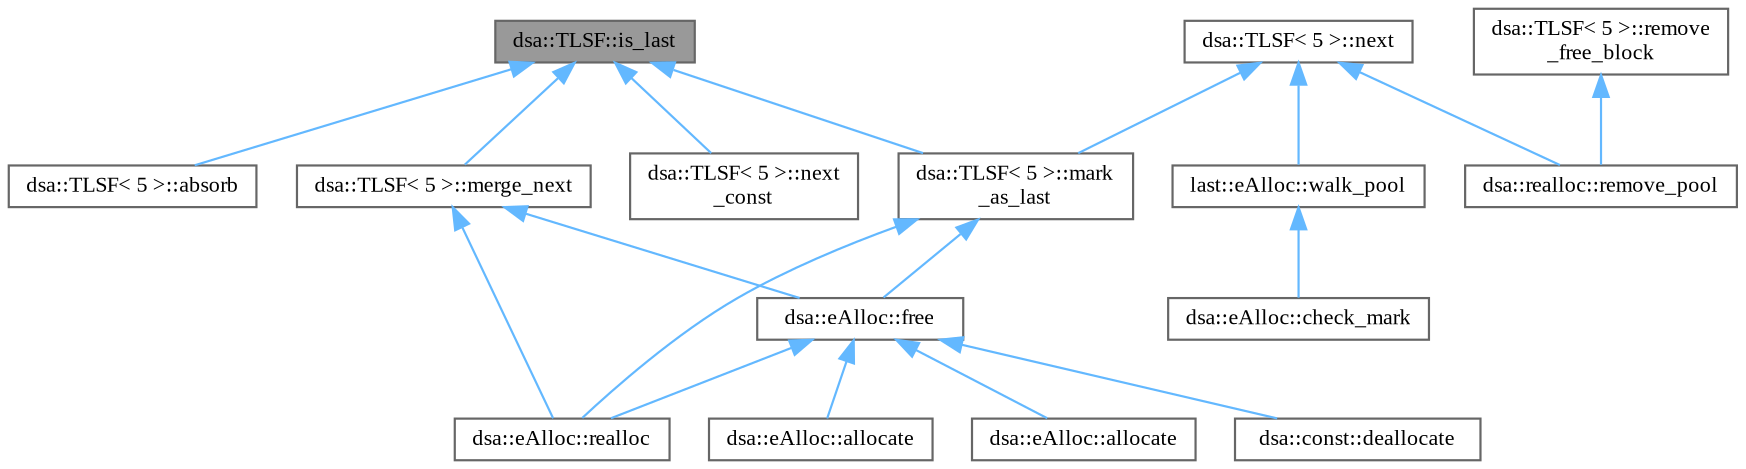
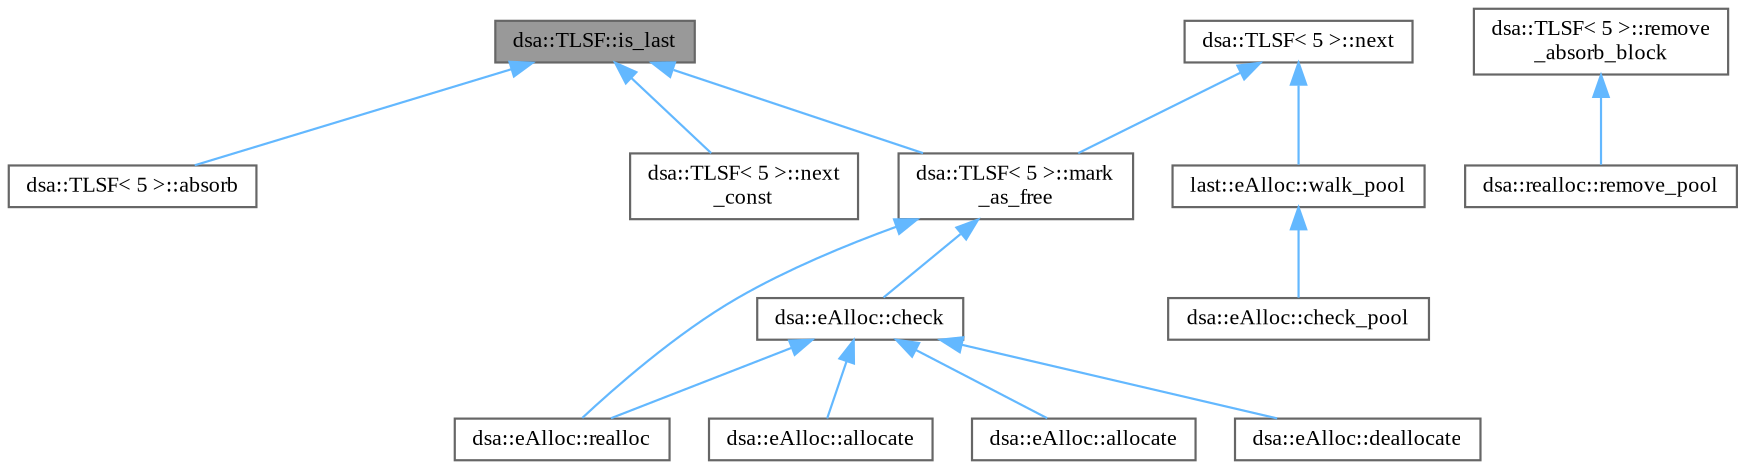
node "dsa::TLSF< 5 >::remove _free_block": label "dsa::TLSF< 5 >::remove _free_block" -> "dsa::TLSF< 5 >::remove _absorb_block"
edge "dsa::realloc::remove_pool" -> "dsa::TLSF< 5 >::next": removed
node "dsa::TLSF< 5 >::merge_next": removed
node "dsa::TLSF< 5 >::mark _as_last": label "dsa::TLSF< 5 >::mark _as_last" -> "dsa::TLSF< 5 >::mark _as_free"
node "dsa::eAlloc::free": label "dsa::eAlloc::free" -> "dsa::eAlloc::check"
node "dsa::eAlloc::check_mark": label "dsa::eAlloc::check_mark" -> "dsa::eAlloc::check_pool"
node "dsa::const::deallocate": label "dsa::const::deallocate" -> "dsa::eAlloc::deallocate"
